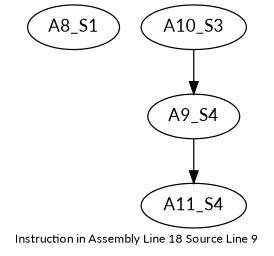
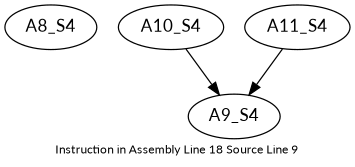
node "A8_S1": label "A8_S1" -> "A8_S4"
node "A10_S3": label "A10_S3" -> "A10_S4"
edge "A9_S4" -> "A11_S4": reversed
